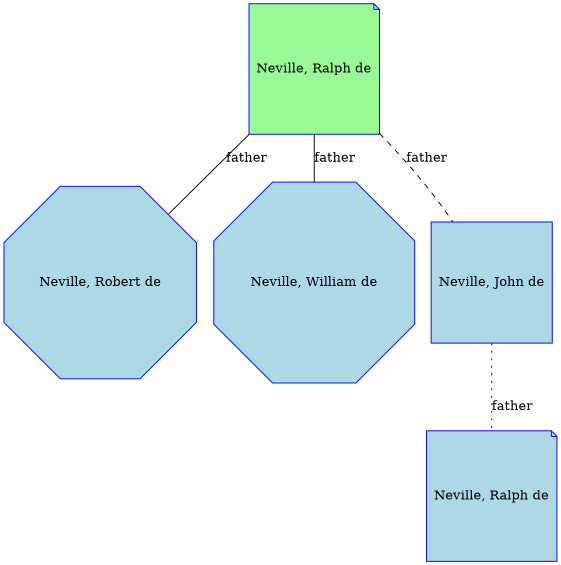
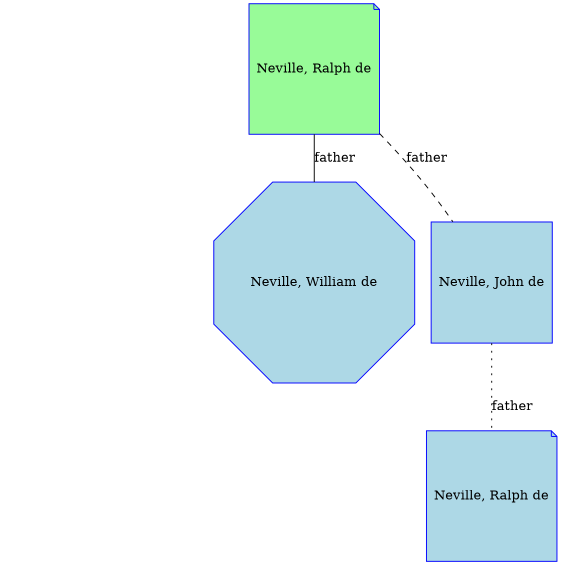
node "Neville, Robert de": removed
